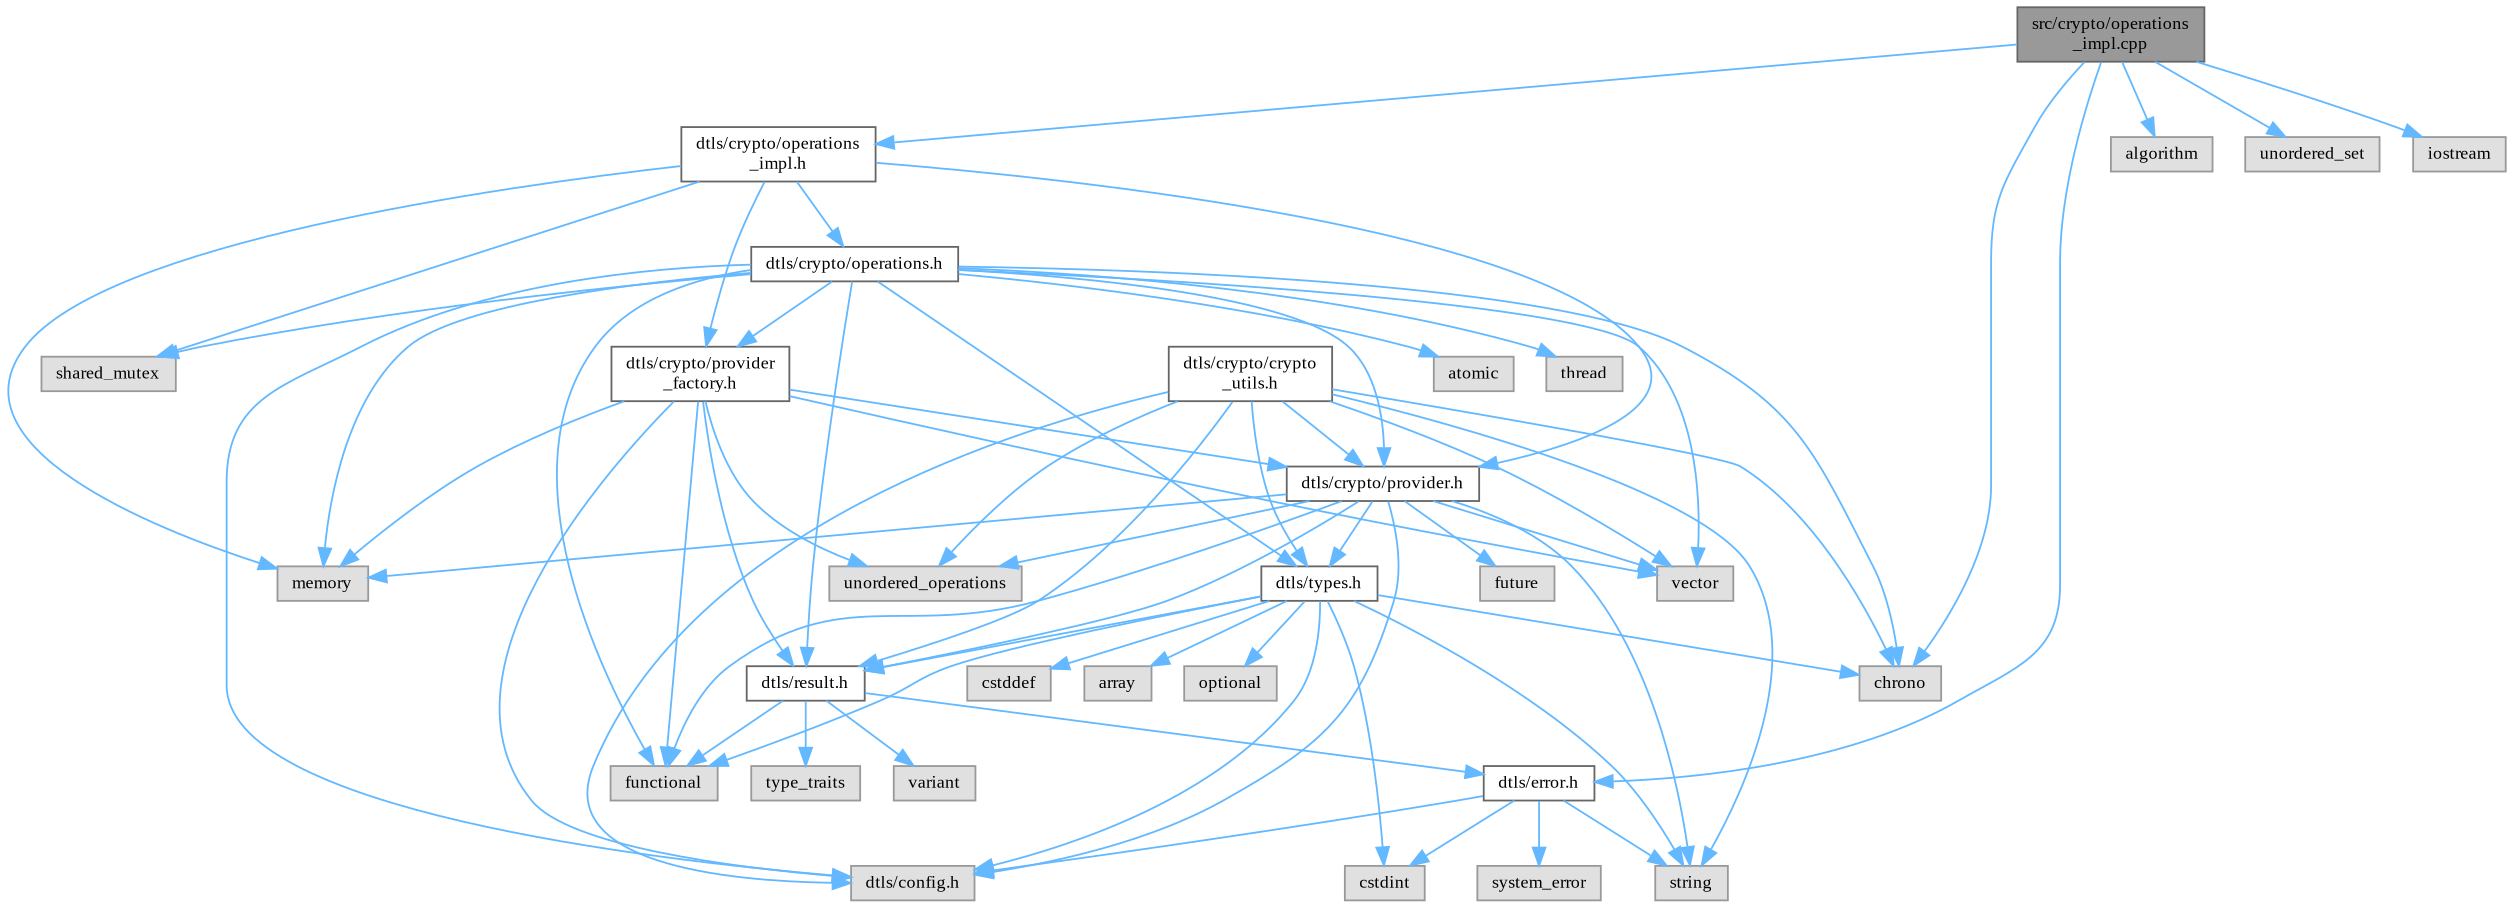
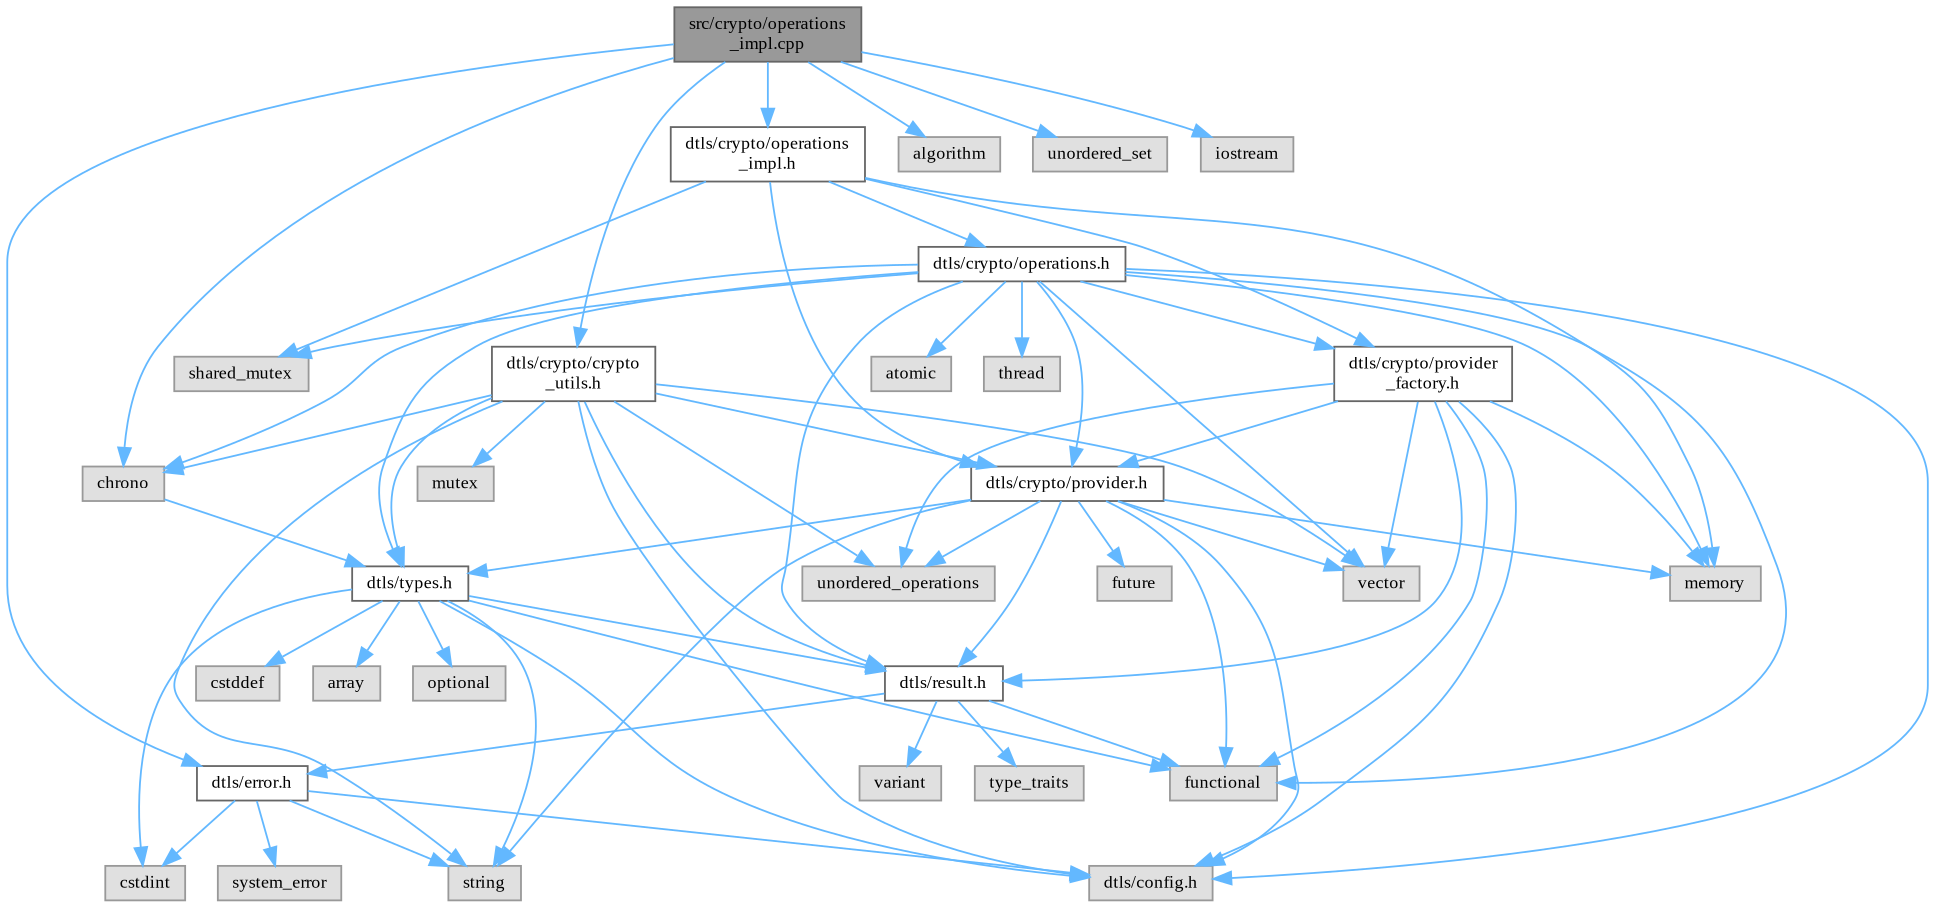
edge "src/crypto/operations _impl.cpp" -> "dtls/crypto/crypto _utils.h": added
node "mutex": added
edge "dtls/types.h" -> "chrono": reversed
